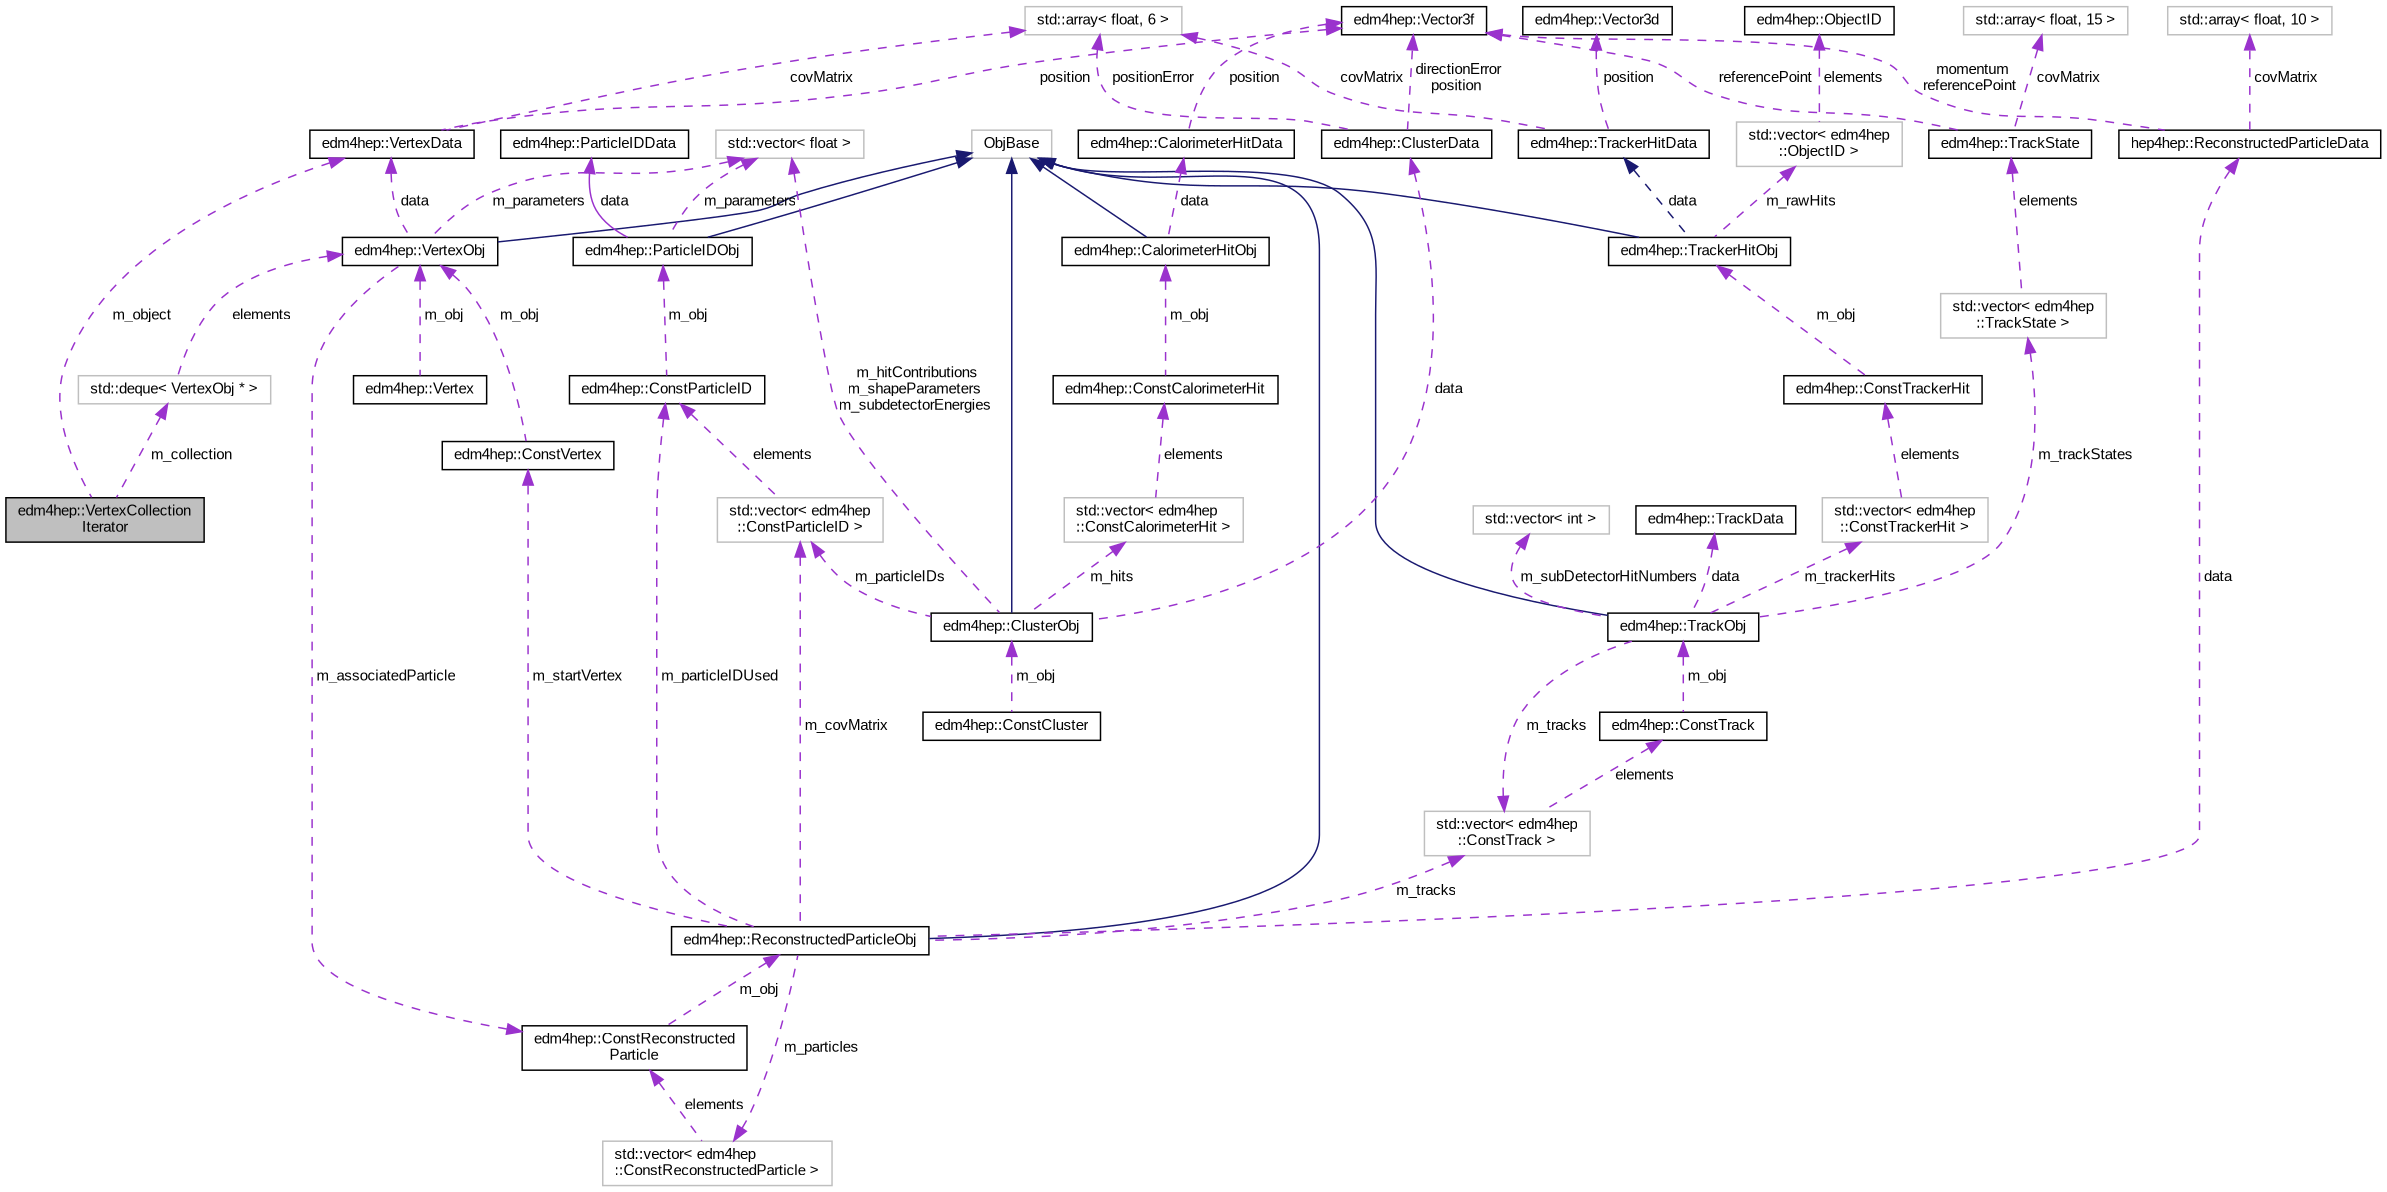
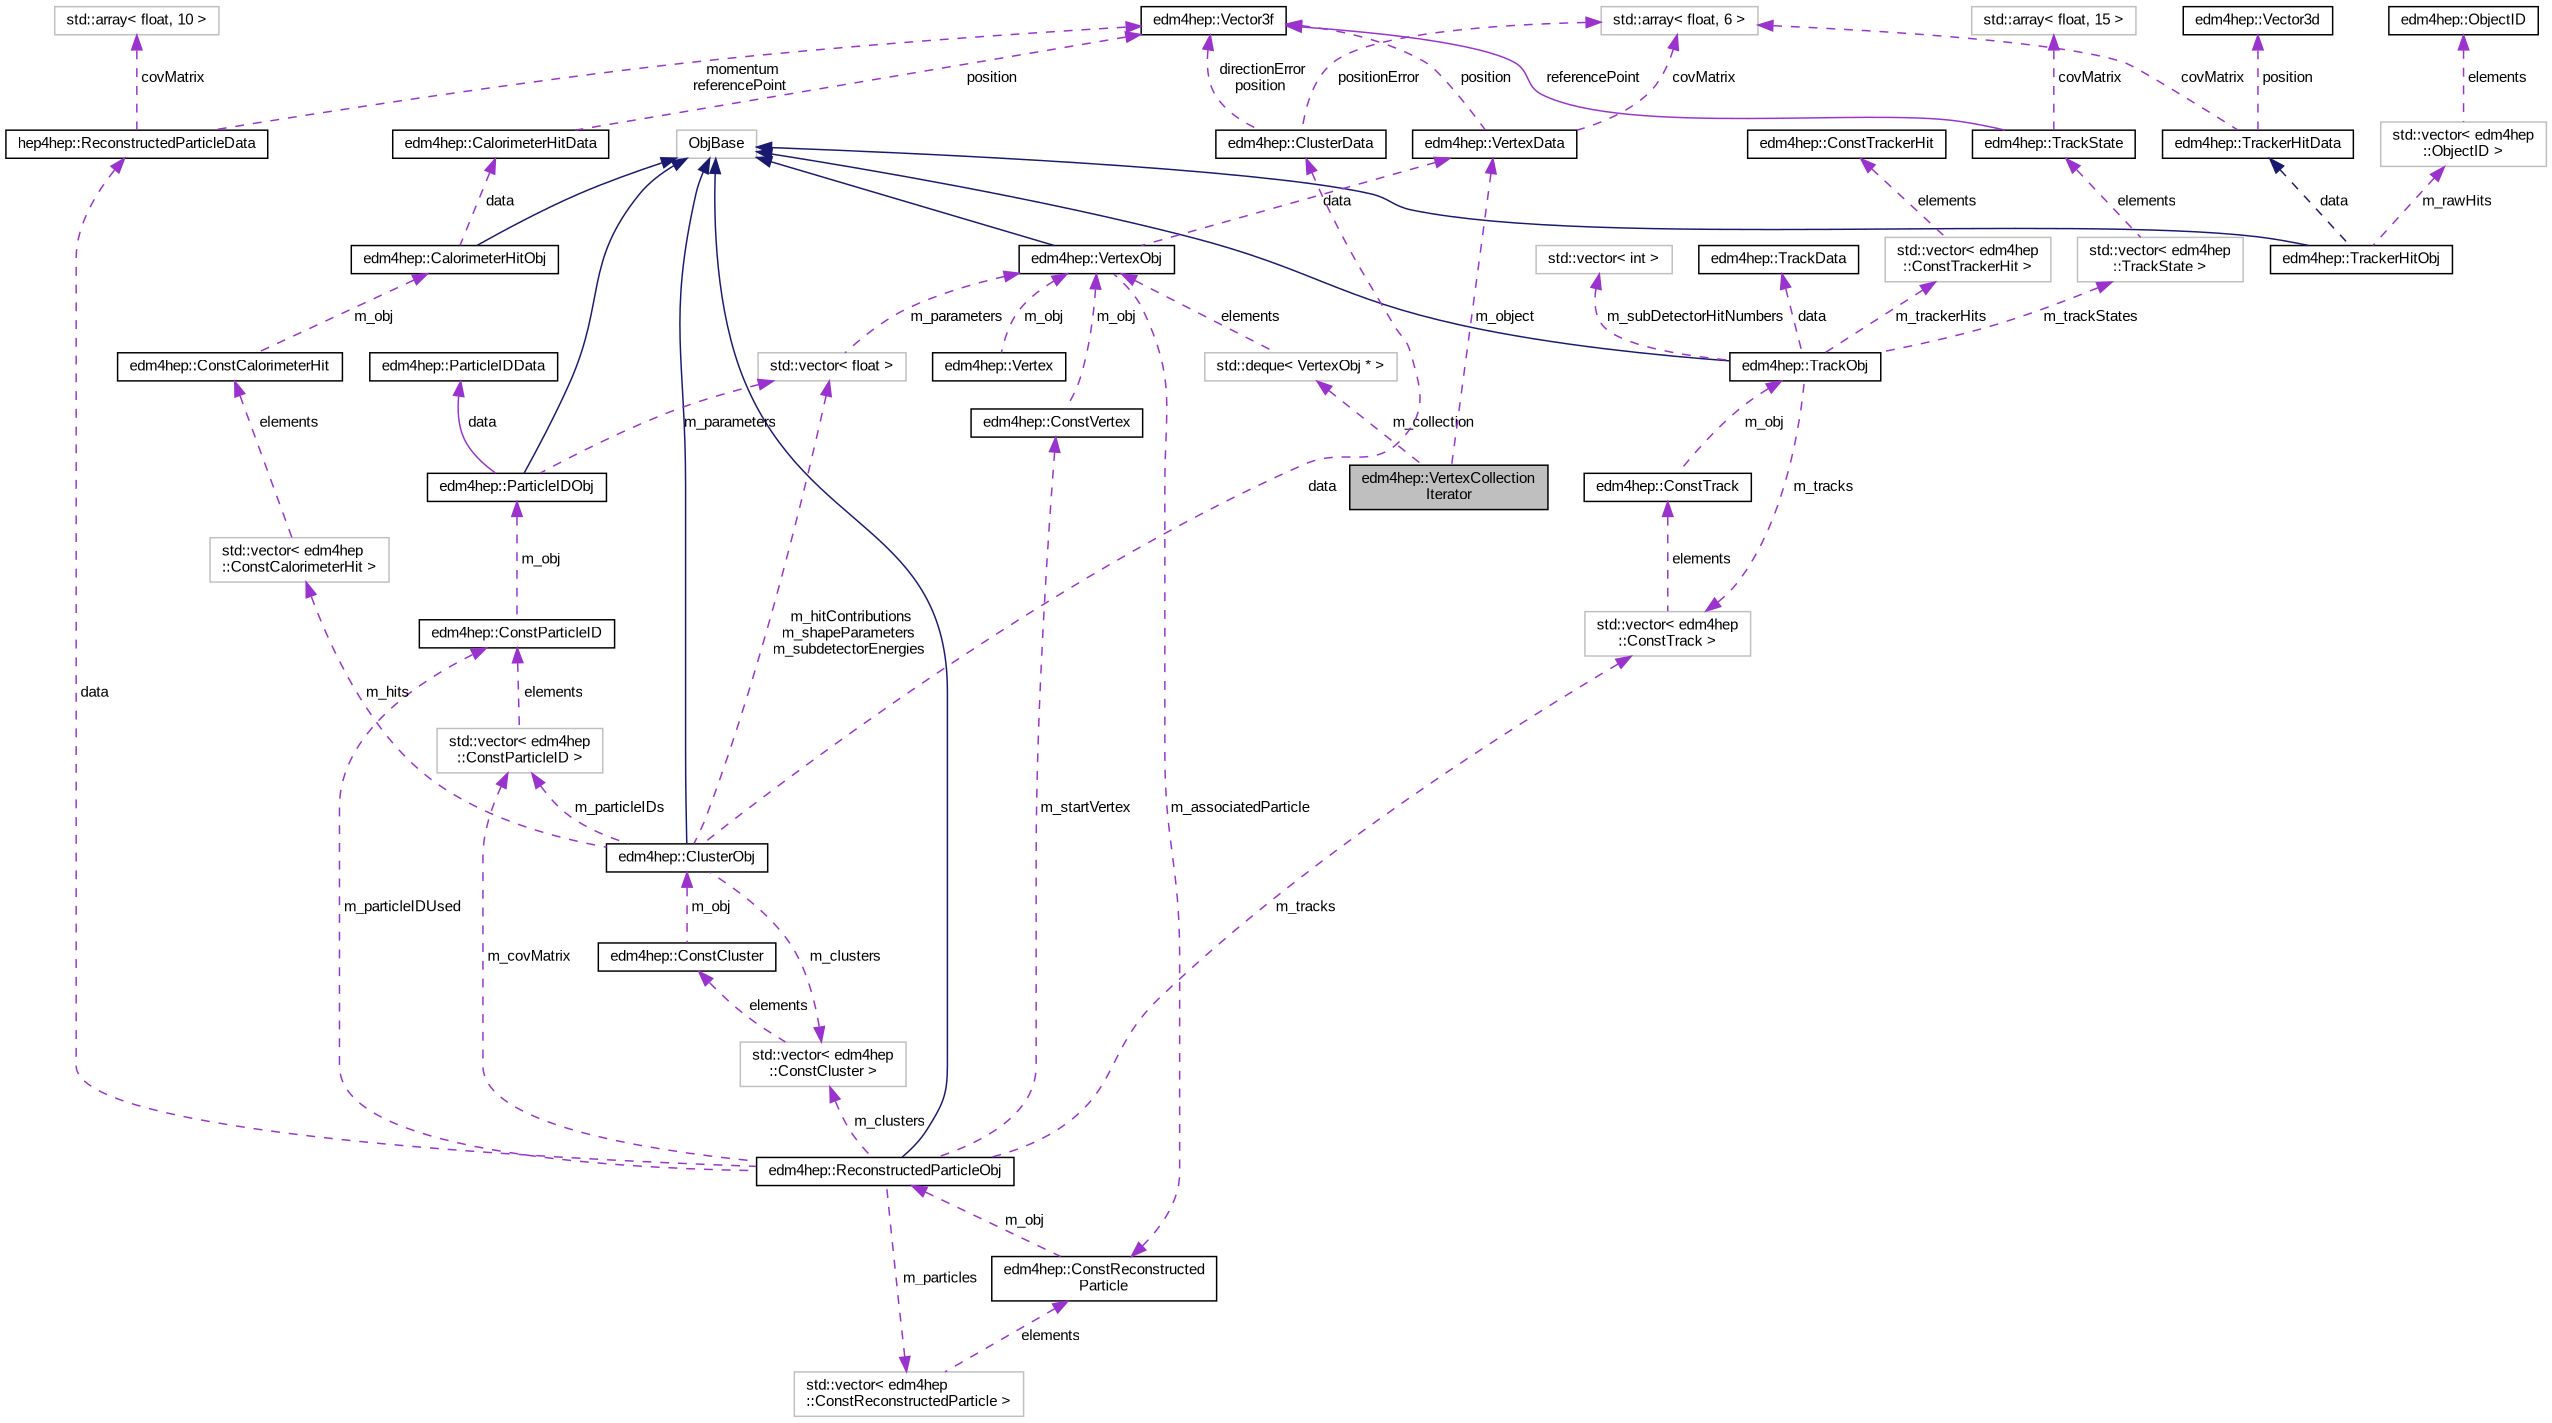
edge "edm4hep::TrackState" -> "edm4hep::Vector3f": style dashed -> solid
edge "edm4hep::VertexObj" -> "std::vector< float >": reversed
edge "edm4hep::ConstTrackerHit" -> "edm4hep::TrackerHitObj": removed, label "m_obj"
node "std::vector< edm4hep ::ConstCluster >": added
